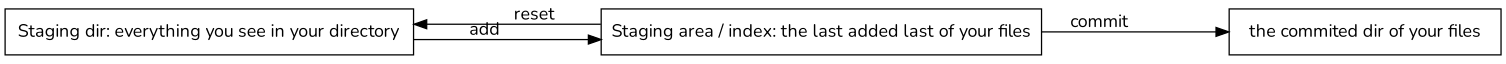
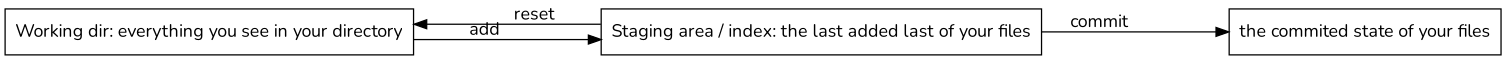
node "Staging dir: everything you see in your directory": label "Staging dir: everything you see in your directory" -> "Working dir: everything you see in your directory"
node "the commited dir of your files": label "the commited dir of your files" -> "the commited state of your files"
